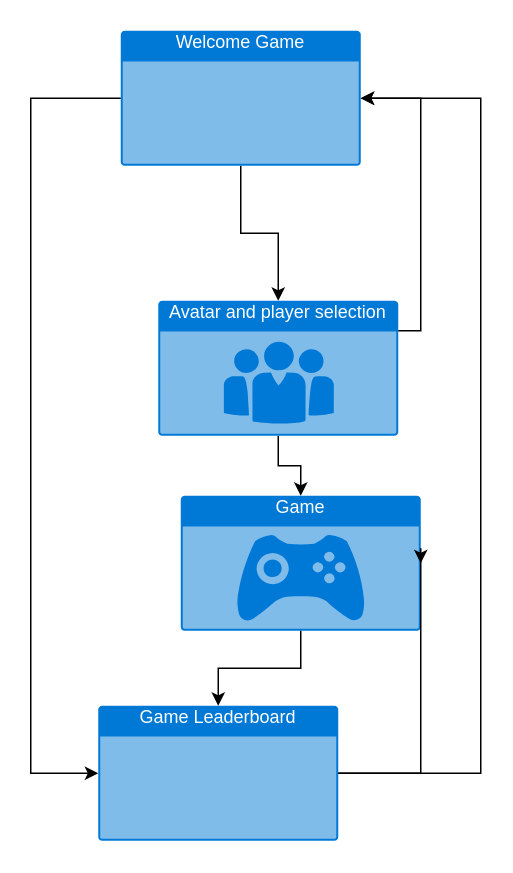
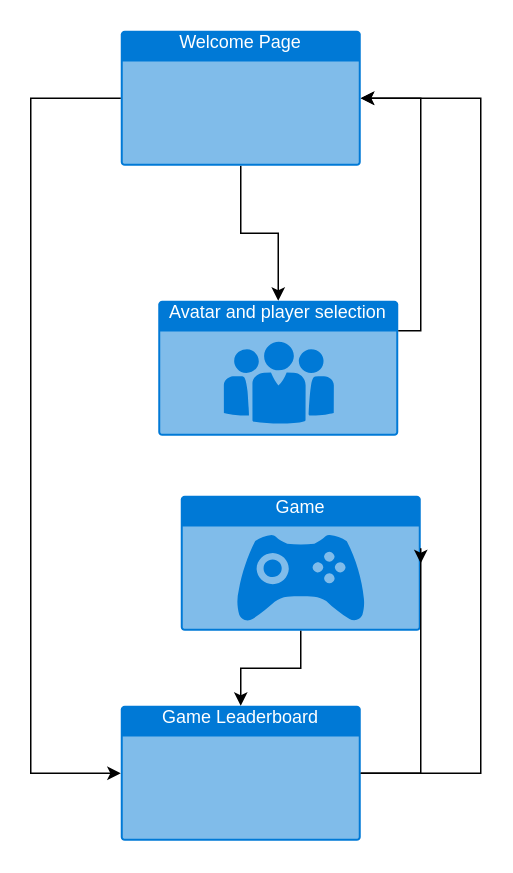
node "Welcome Game": label "Welcome Game" -> "Welcome Page"
edge "Avatar and player selection" -> "Game": removed
node "Game Leaderboard": moved (218, 773) -> (241, 773)
